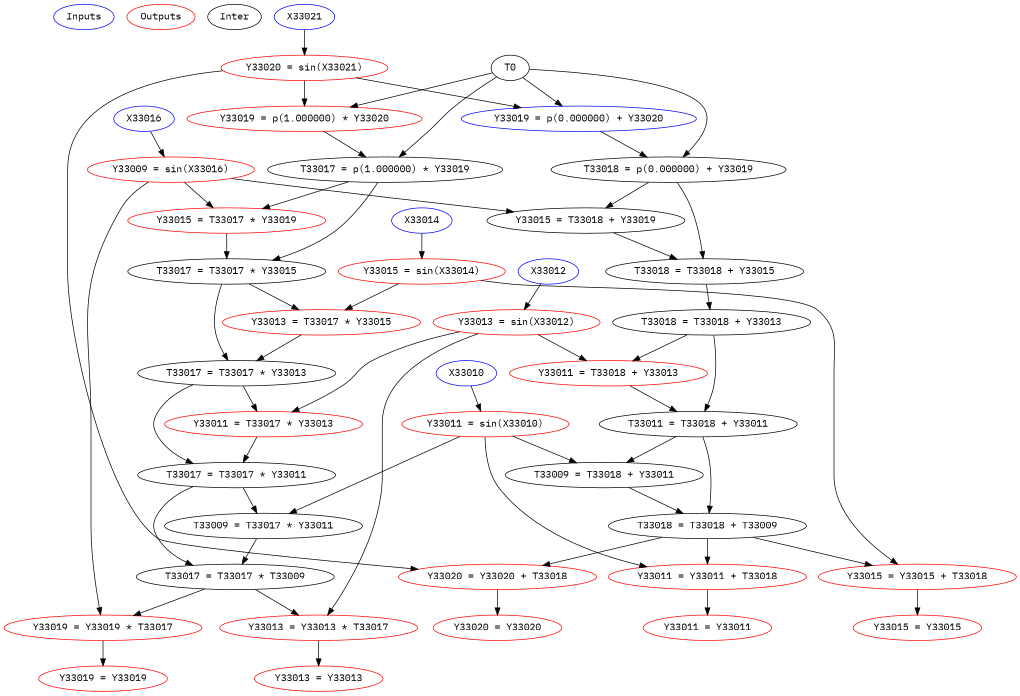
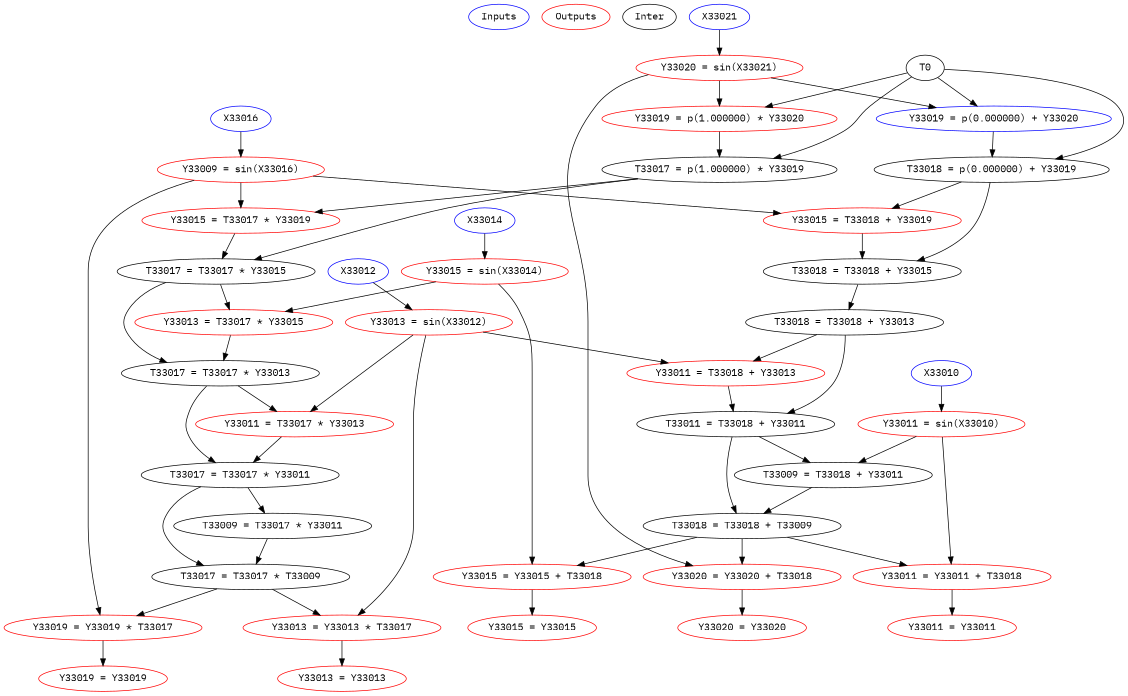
node "Y33015 = T33018 + Y33019": color black -> red
edge "Y33011 = sin(X33010)" -> "T33009 = T33017 * Y33011": removed
